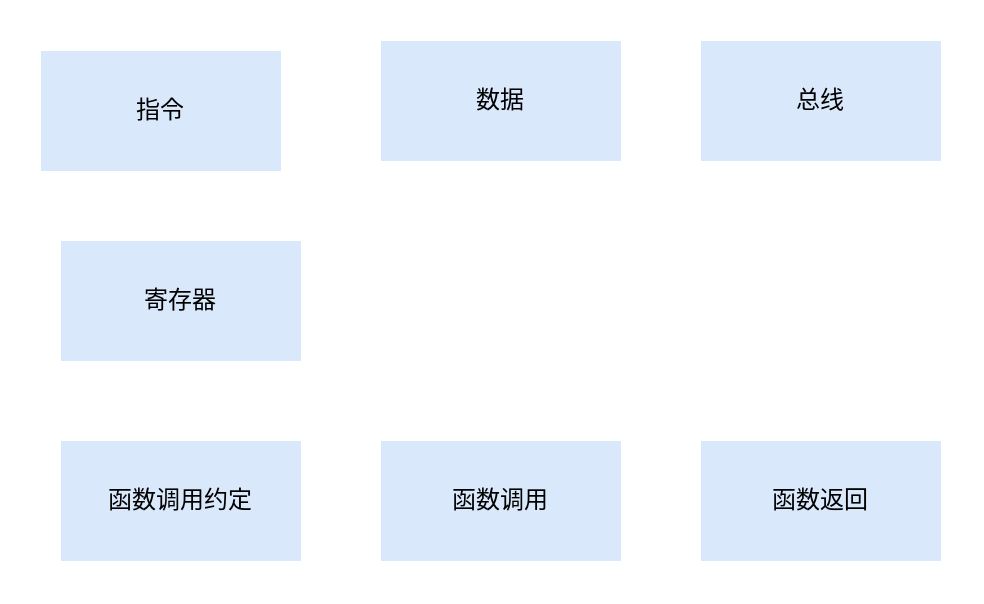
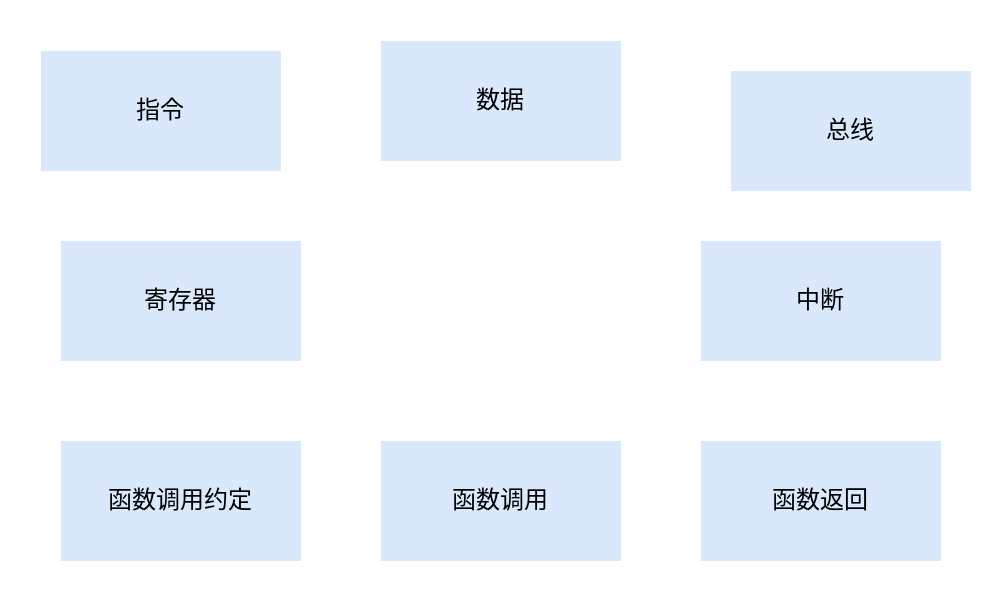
node "总线": moved (821, 101) -> (851, 131)
node "中断": added
